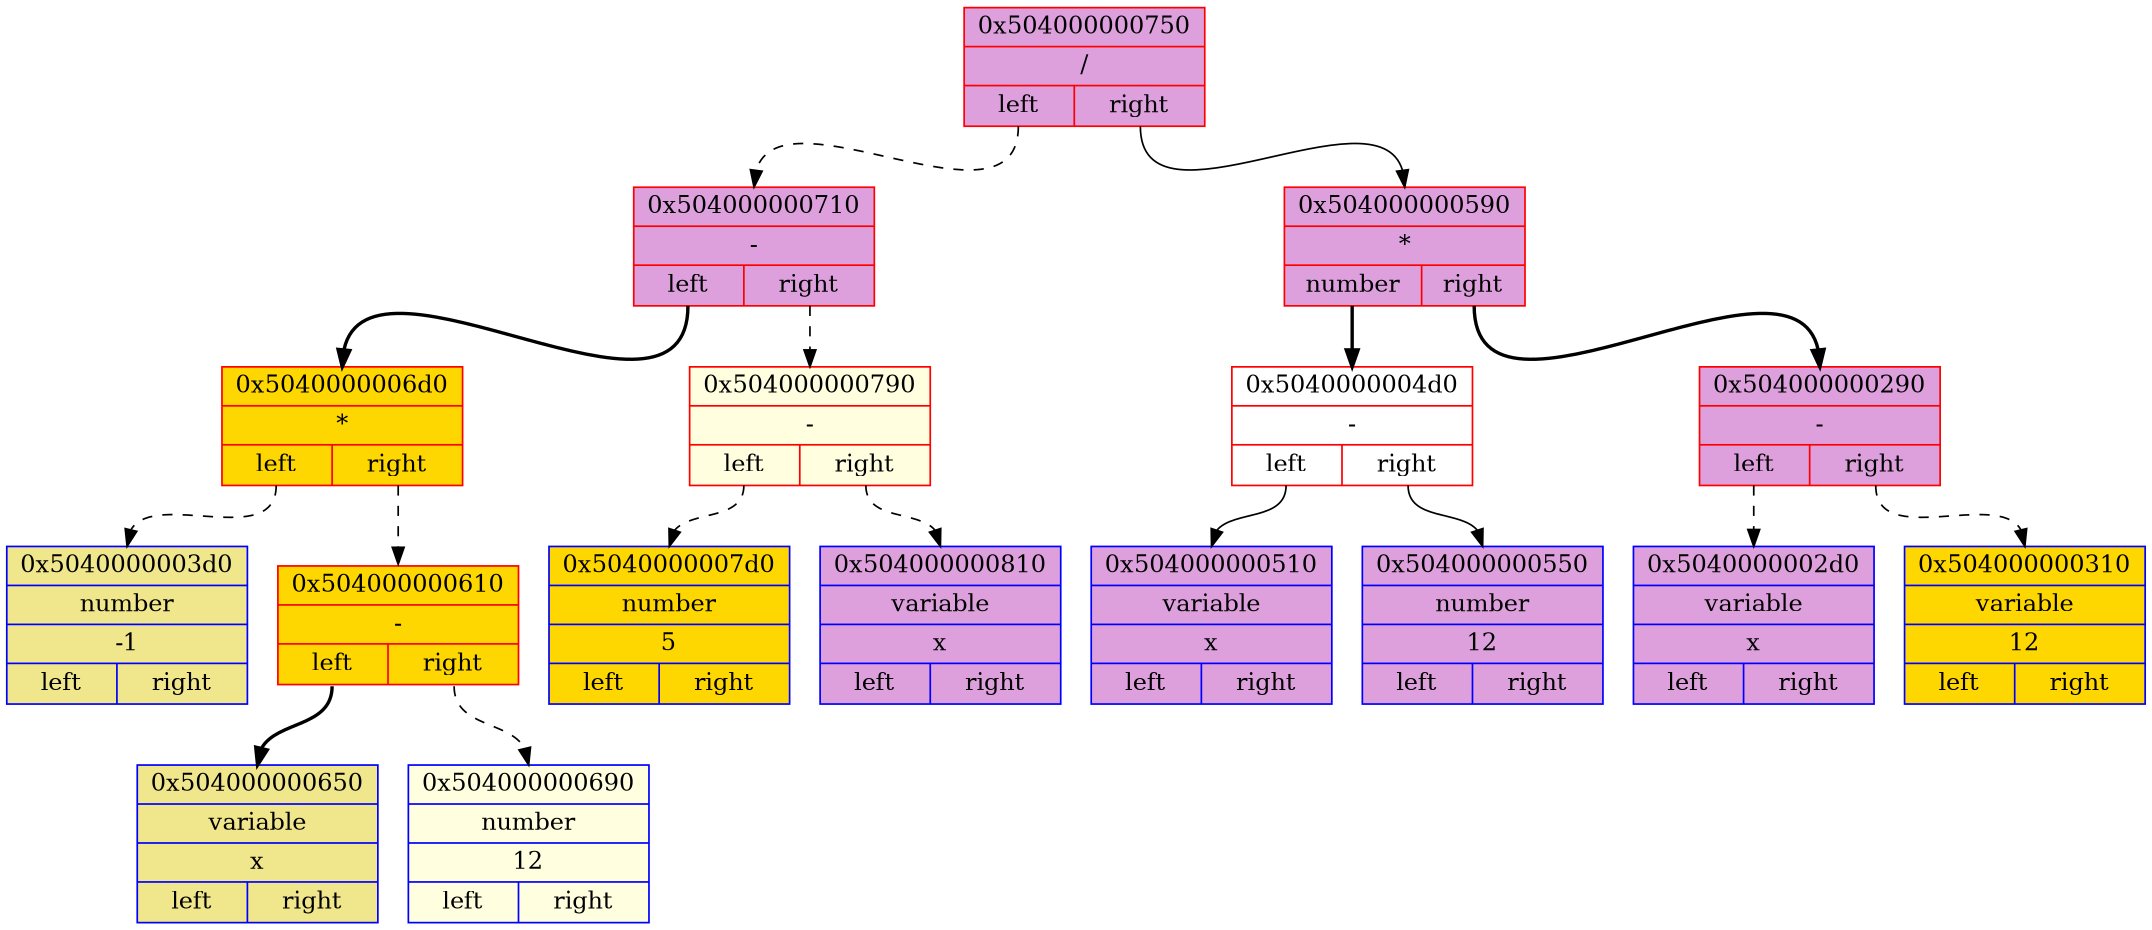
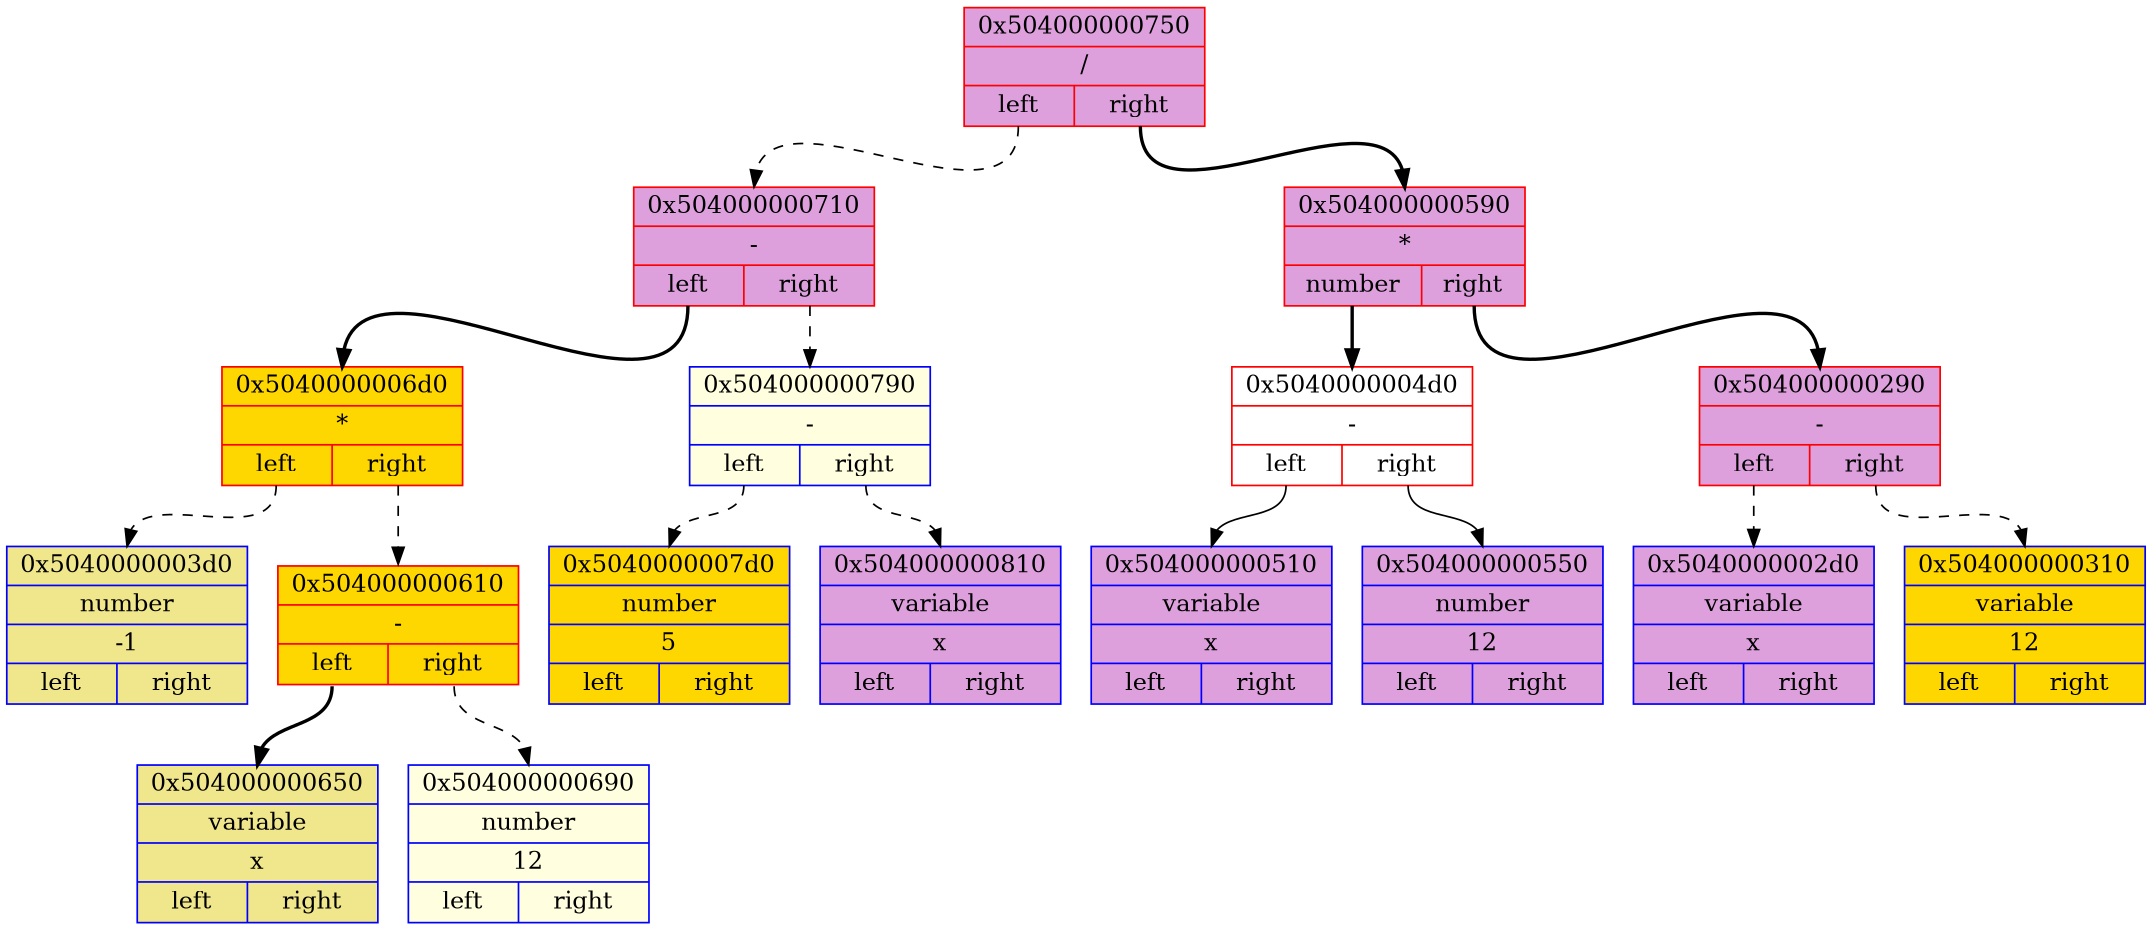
edge "0x504000000750" -> "0x504000000590": style solid -> bold
node "0x504000000790": color red -> blue
